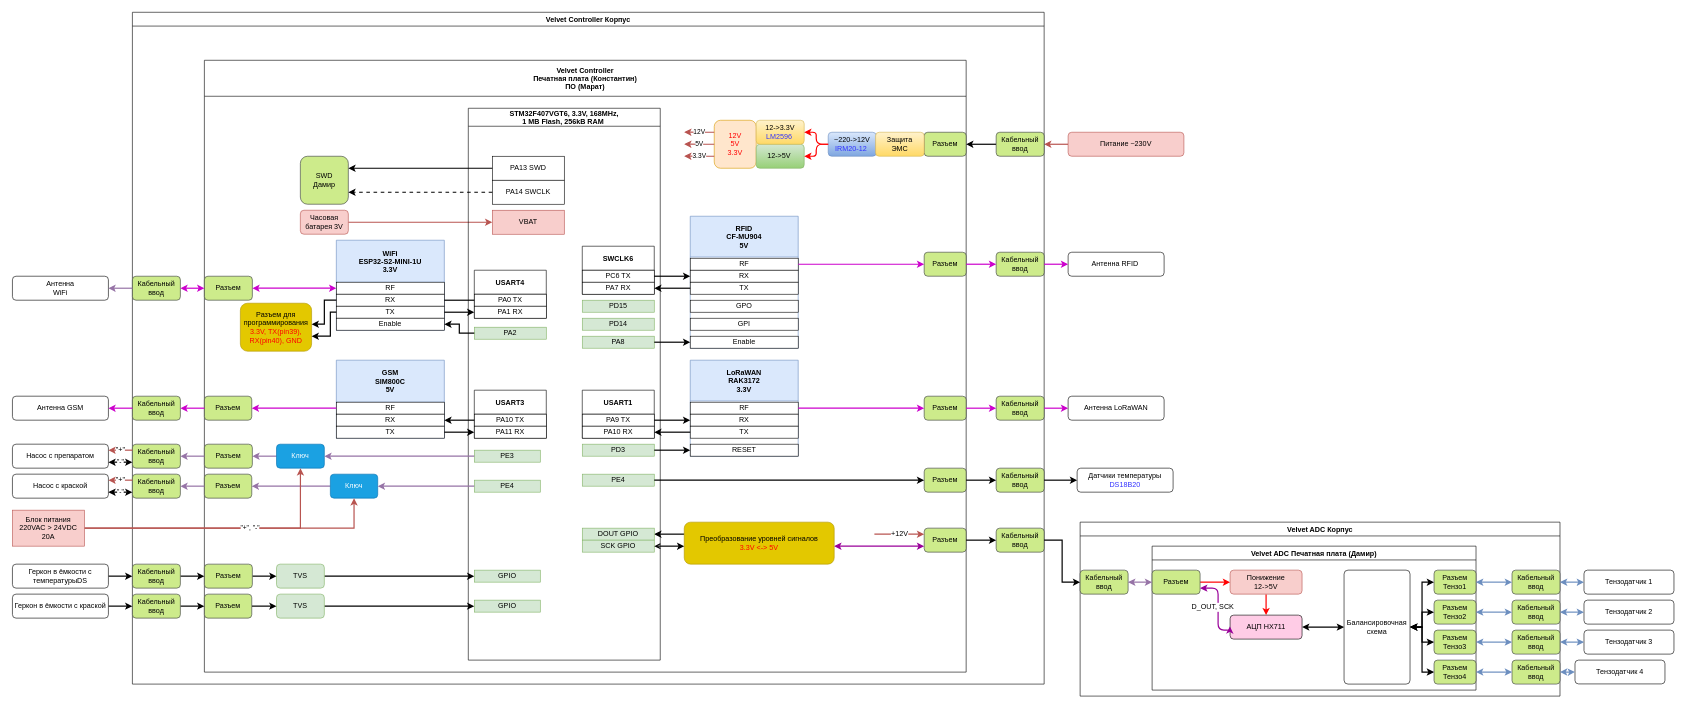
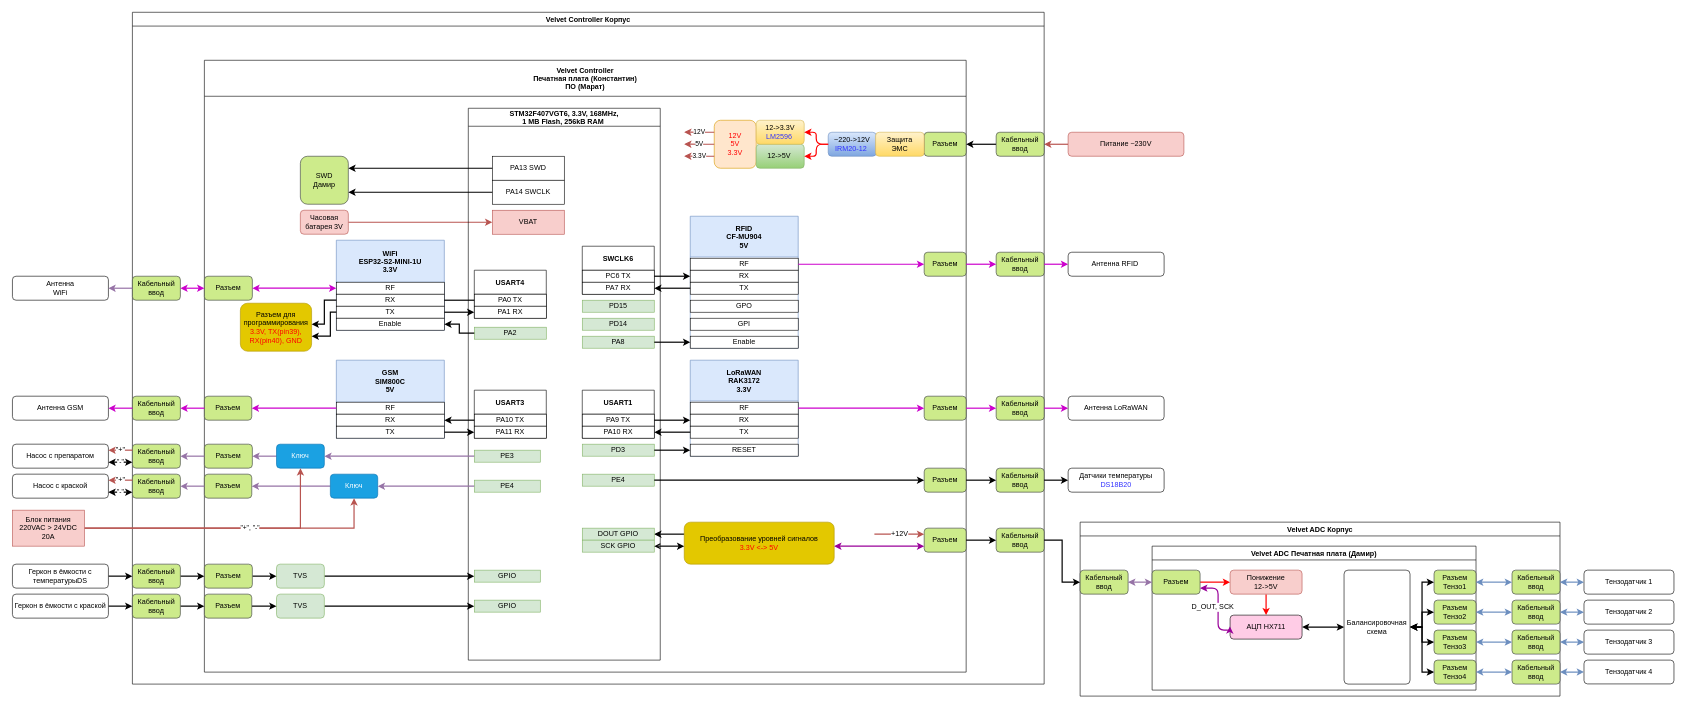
edge "PA14 SWCLK" -> "SWD Дамир": style dashed -> solid
node "Датчики температурыDS18B20": moved (1125, 480) -> (1116, 480)
node "Тензодатчик 4": moved (1620, 672) -> (1629, 672)
